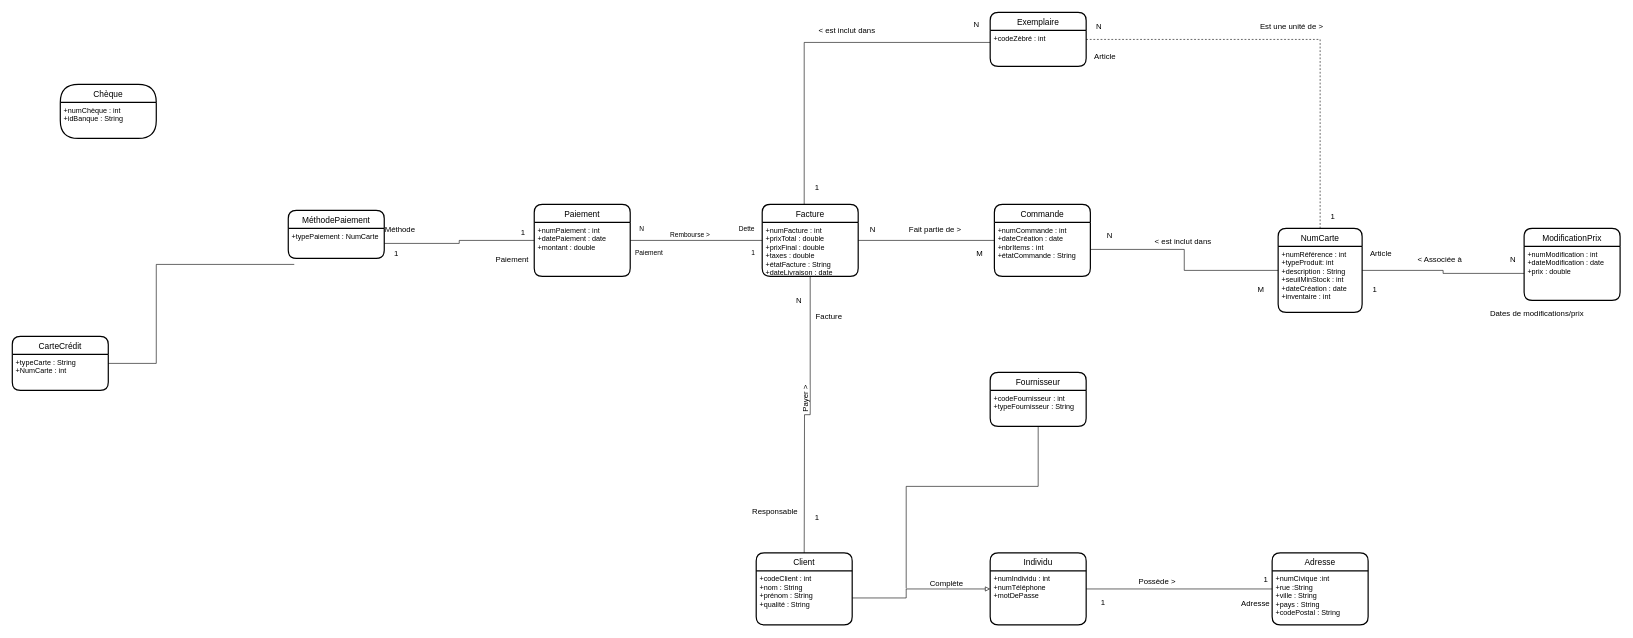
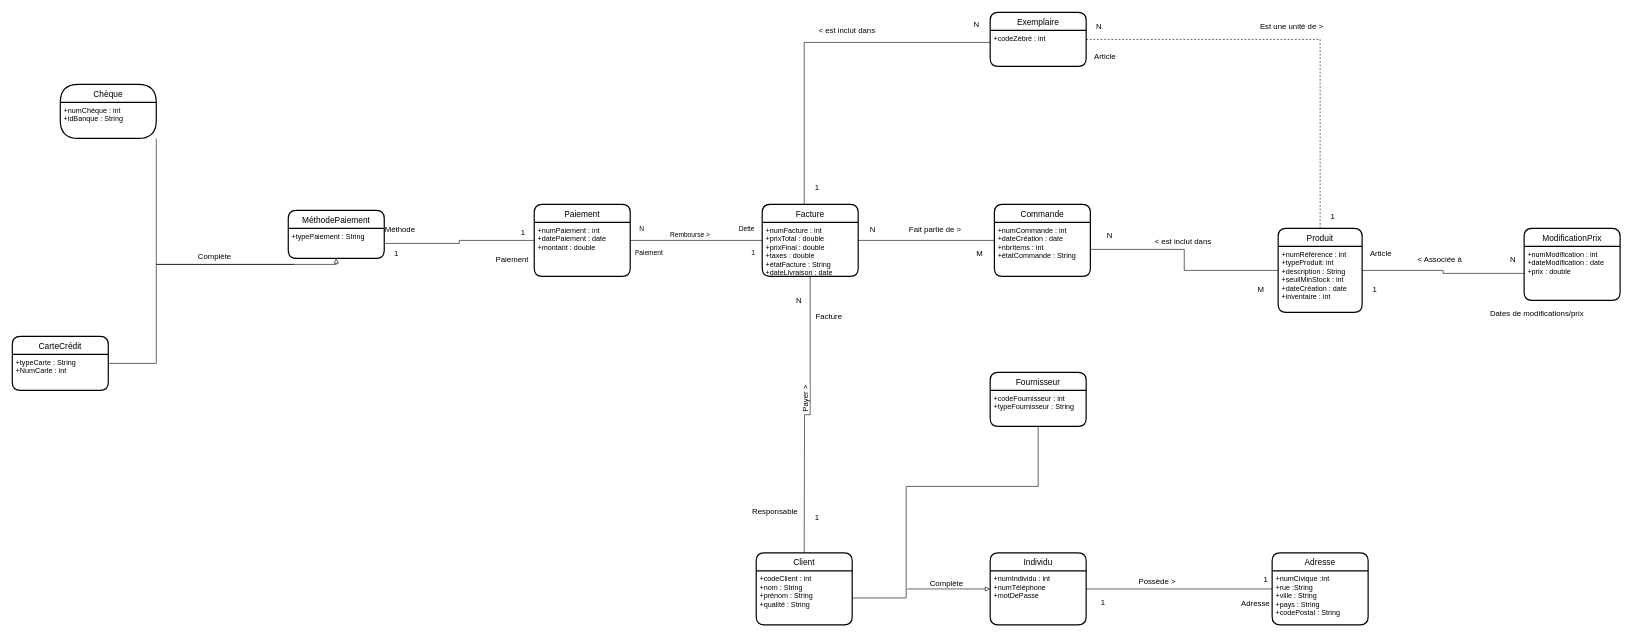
edge "+numChèque : int +idBanque : String" -> "MéthodePaiement": added, label "Complète"
node "+typePaiement : NumCarte": label "+typePaiement : NumCarte" -> "+typePaiement : String"
node "NumCarte": label "NumCarte" -> "Produit"
